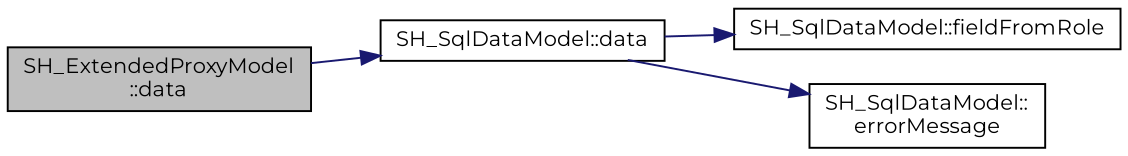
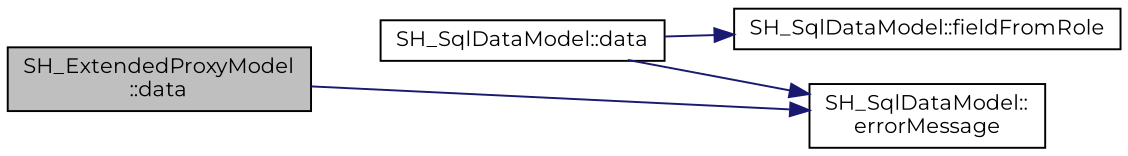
edge "SH_ExtendedProxyModel ::data" -> "SH_SqlDataModel::data": now "SH_ExtendedProxyModel ::data" -> "SH_SqlDataModel:: errorMessage"
